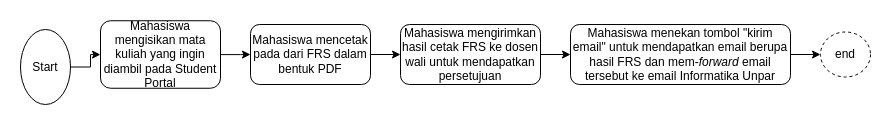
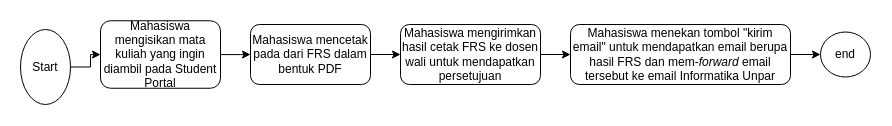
node "end": style dashed -> solid
